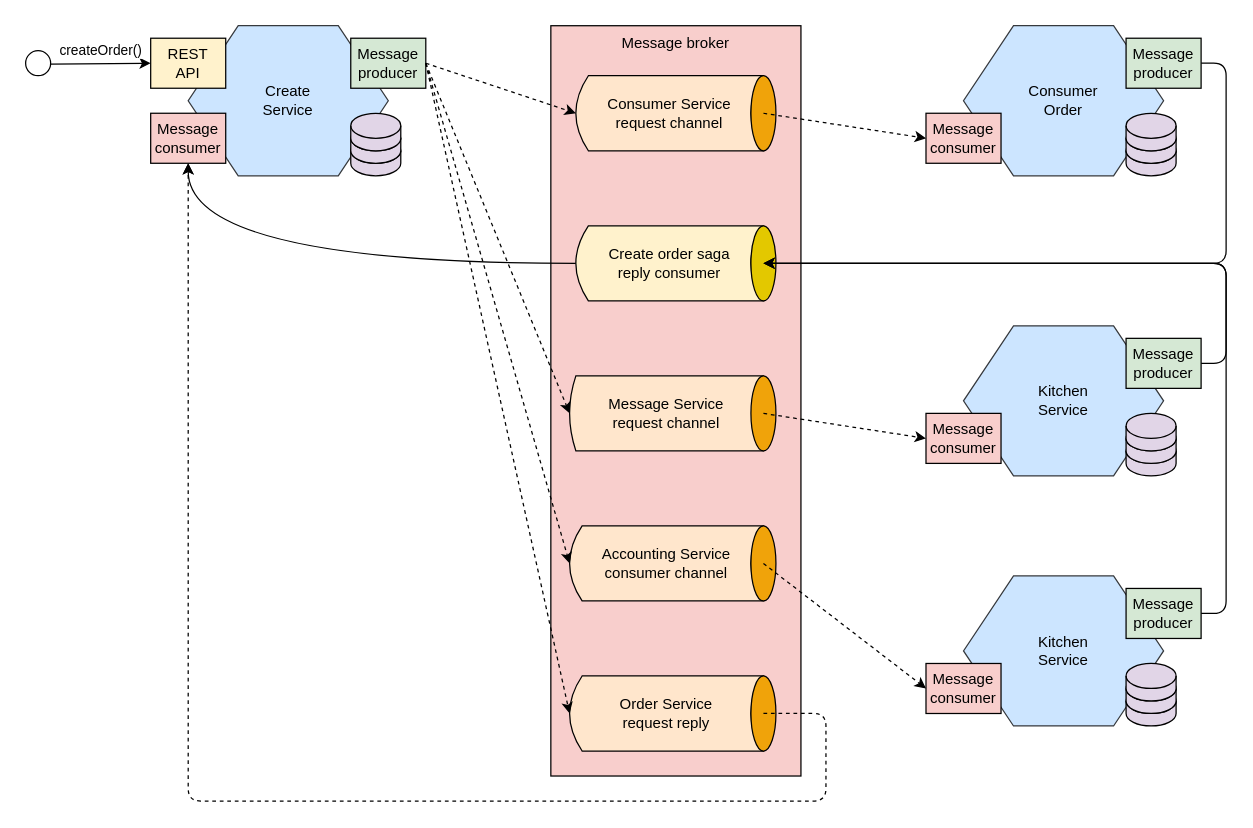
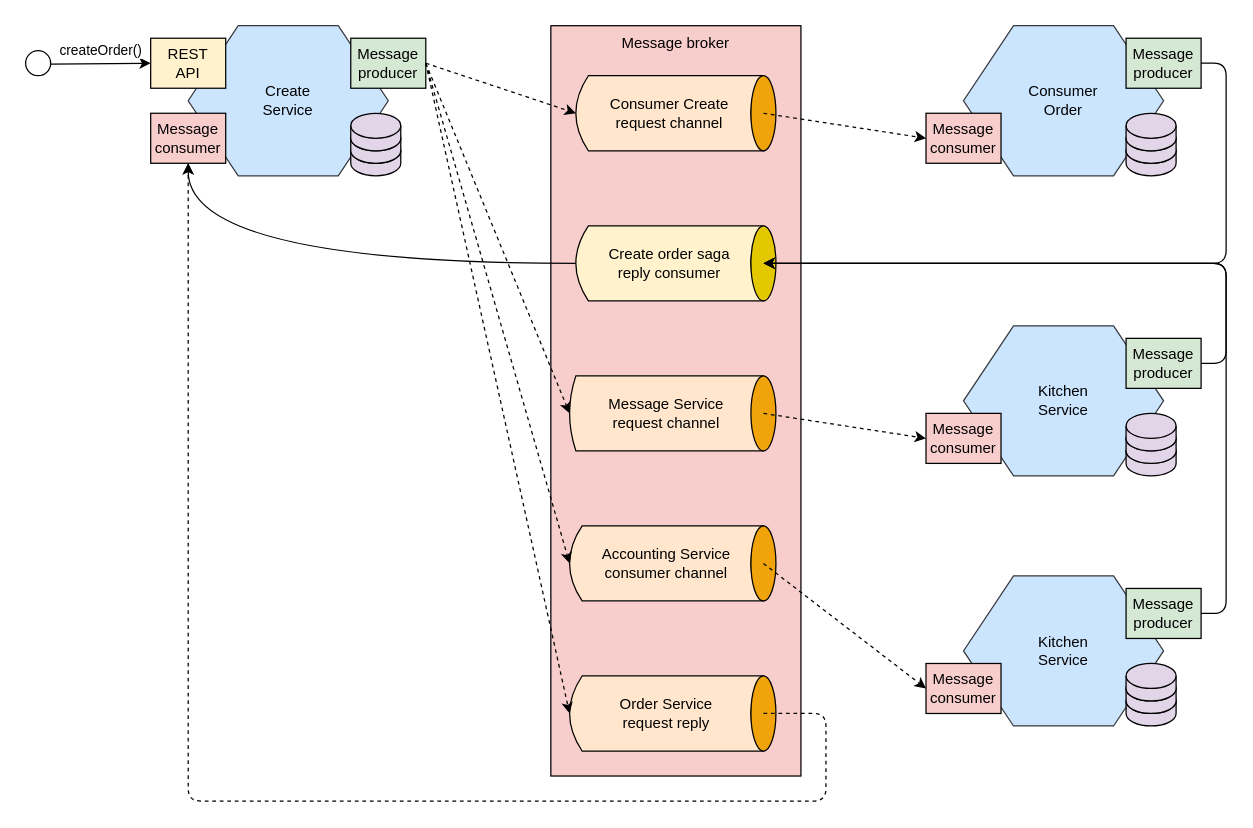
node "Consumer Service request channel": label "Consumer Service request channel" -> "Consumer Create request channel"
